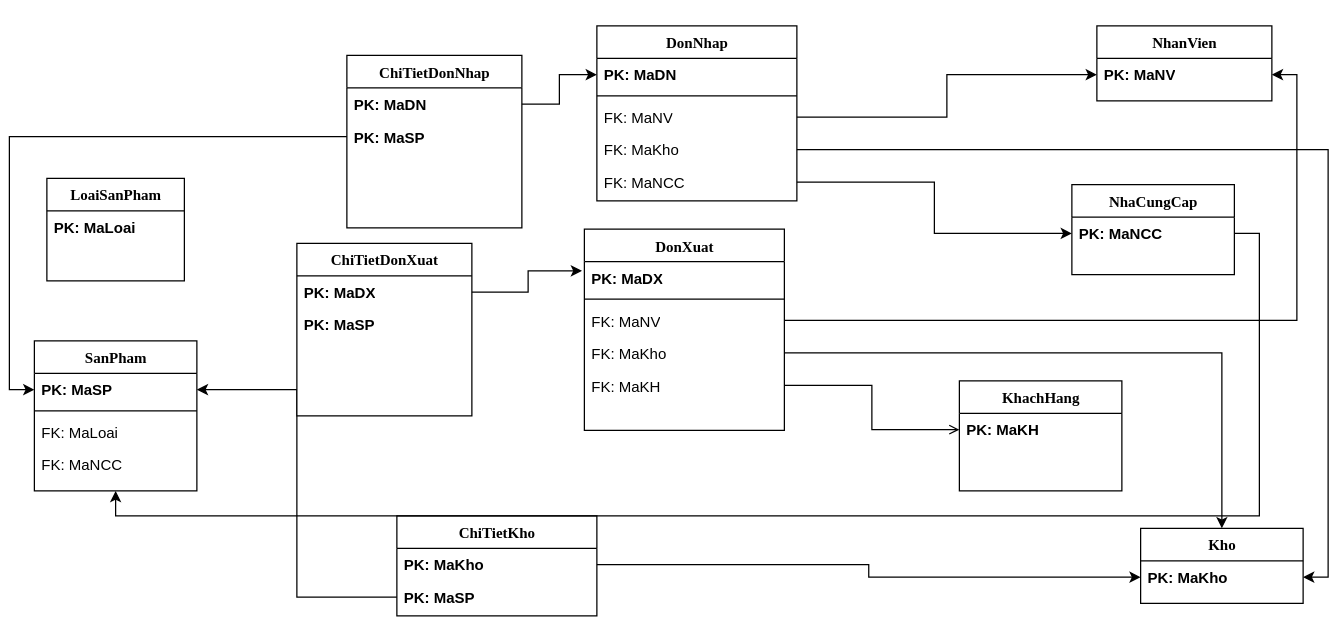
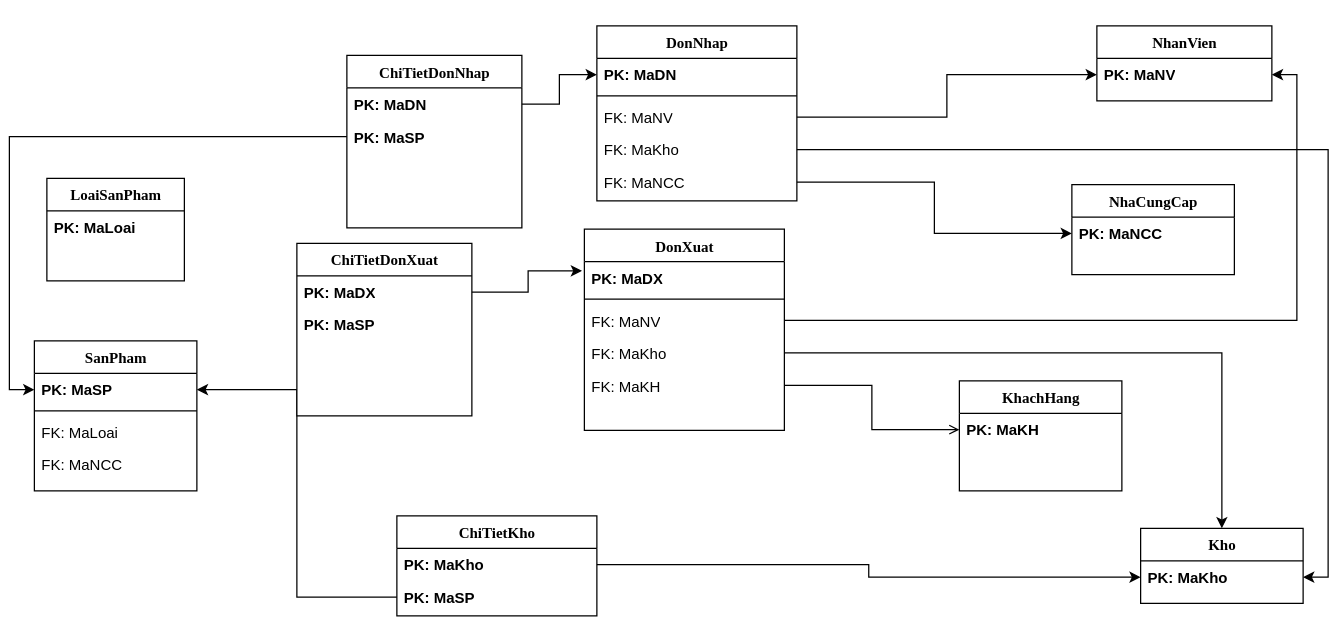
edge "PK: MaNCC" -> "SanPham": removed
